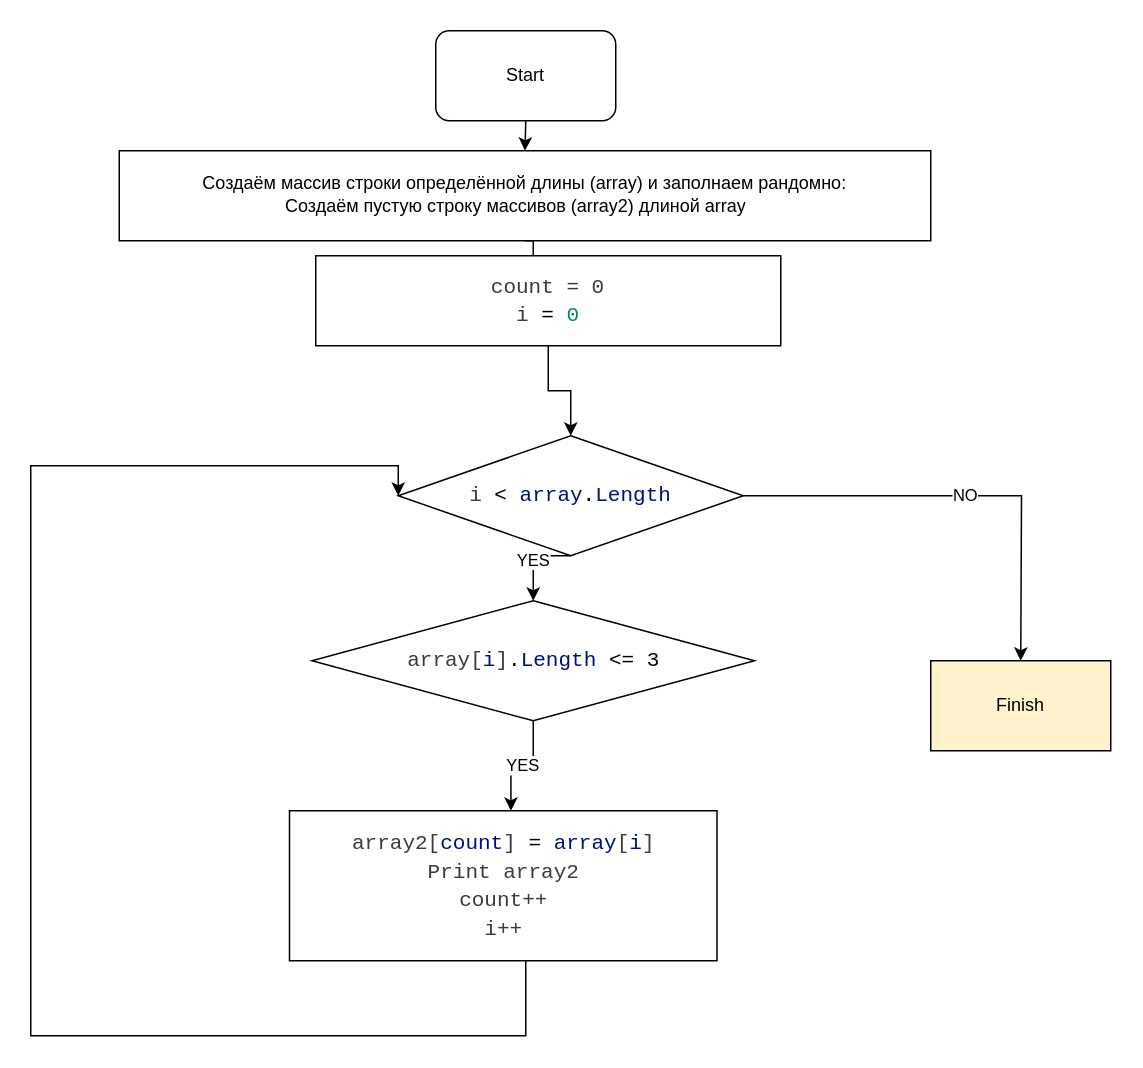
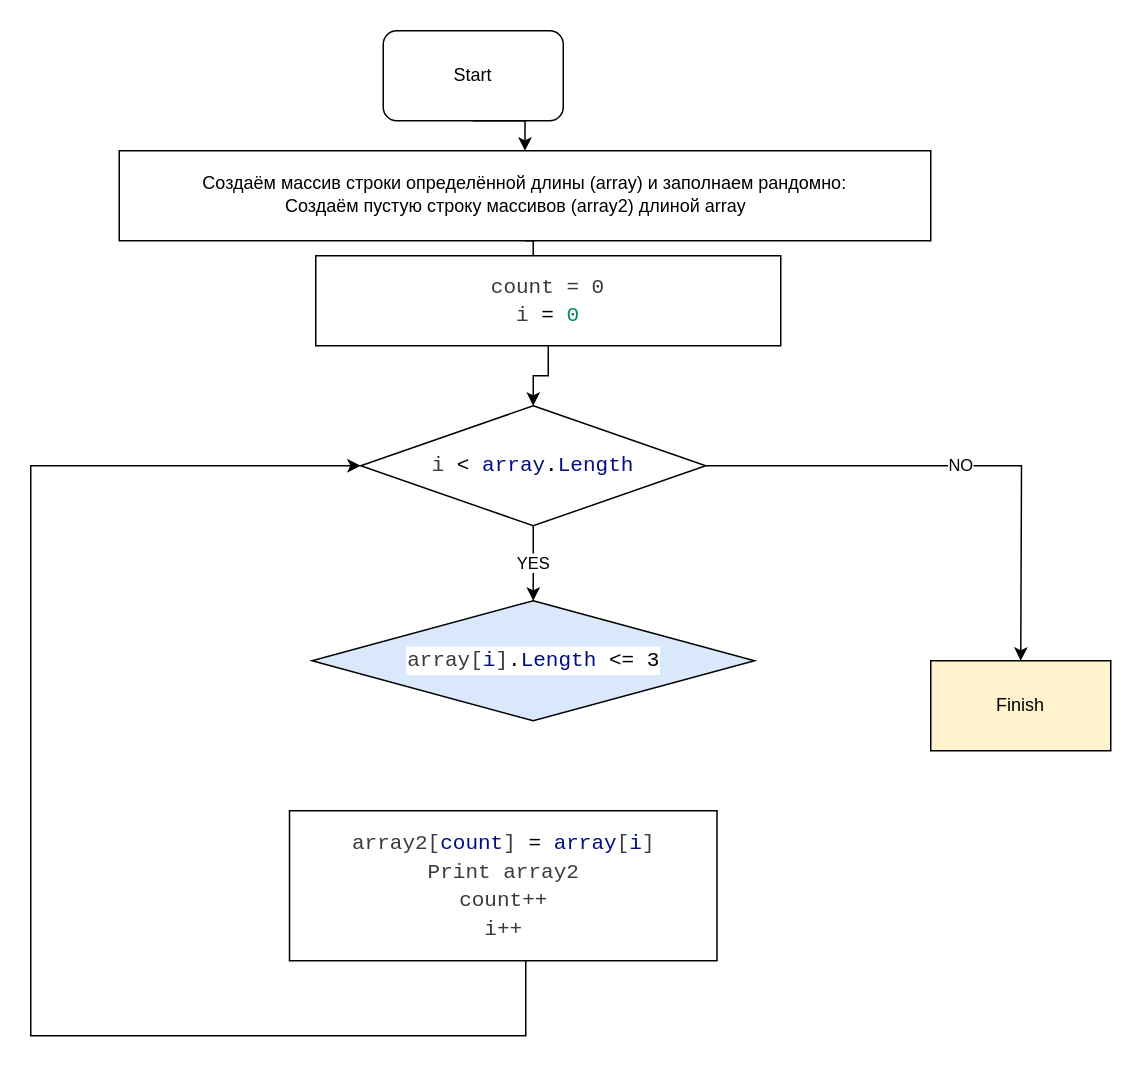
node "Start": moved (526, 76) -> (473, 76)
node "i < array.Length": moved (571, 496) -> (533, 466)
node "array[i].Length <= 3": fillcolor #ffffff -> #dae8fc
edge "array[i].Length <= 3" -> "array2[count] = array[i] Print array2 count++ i++": removed, label "YES"
